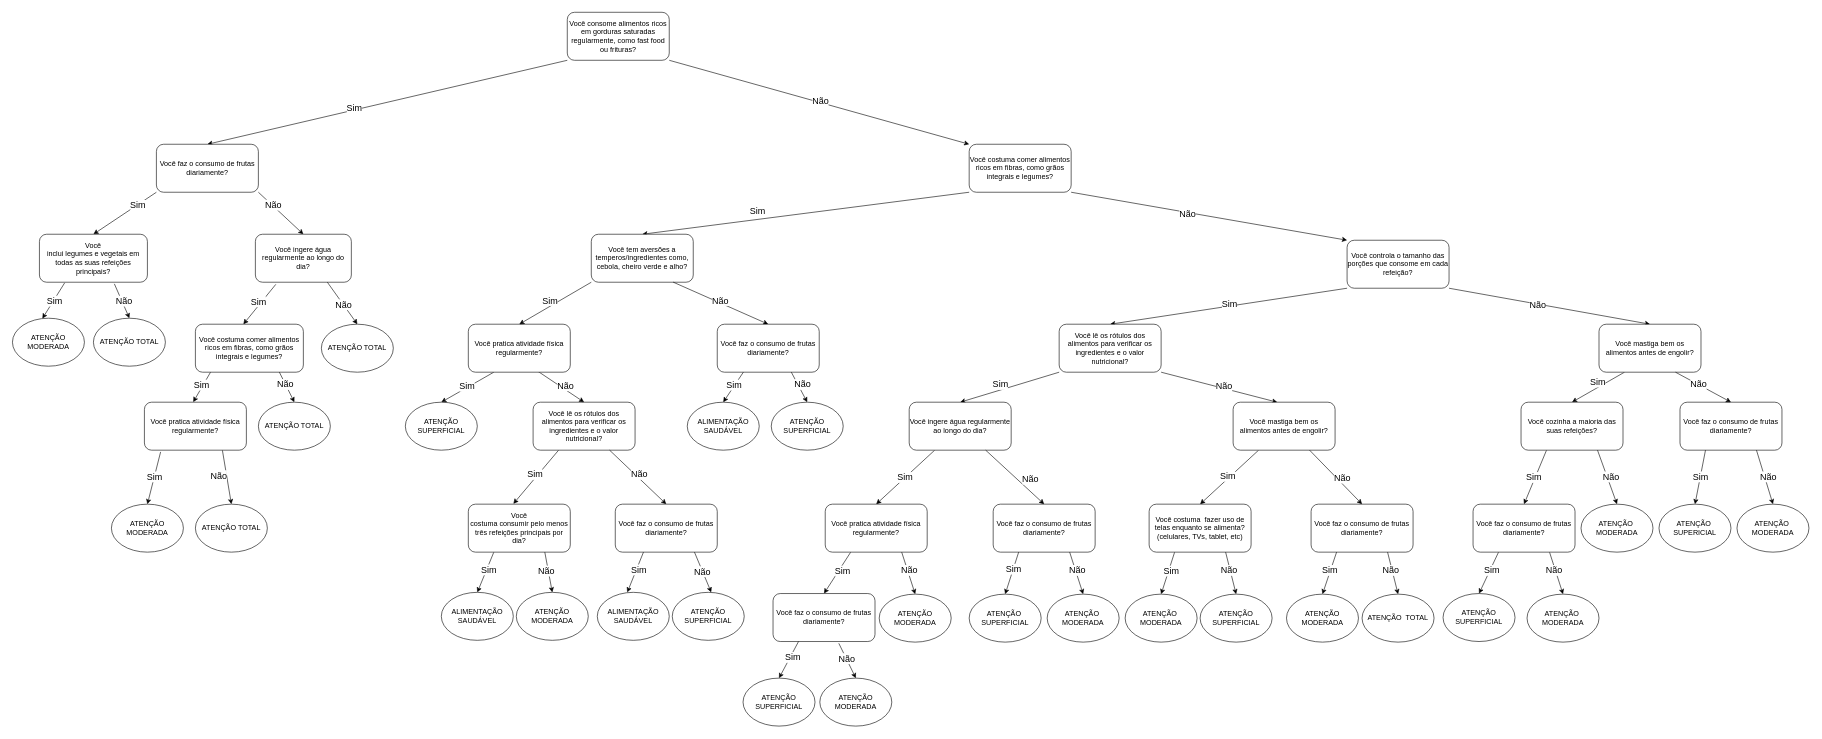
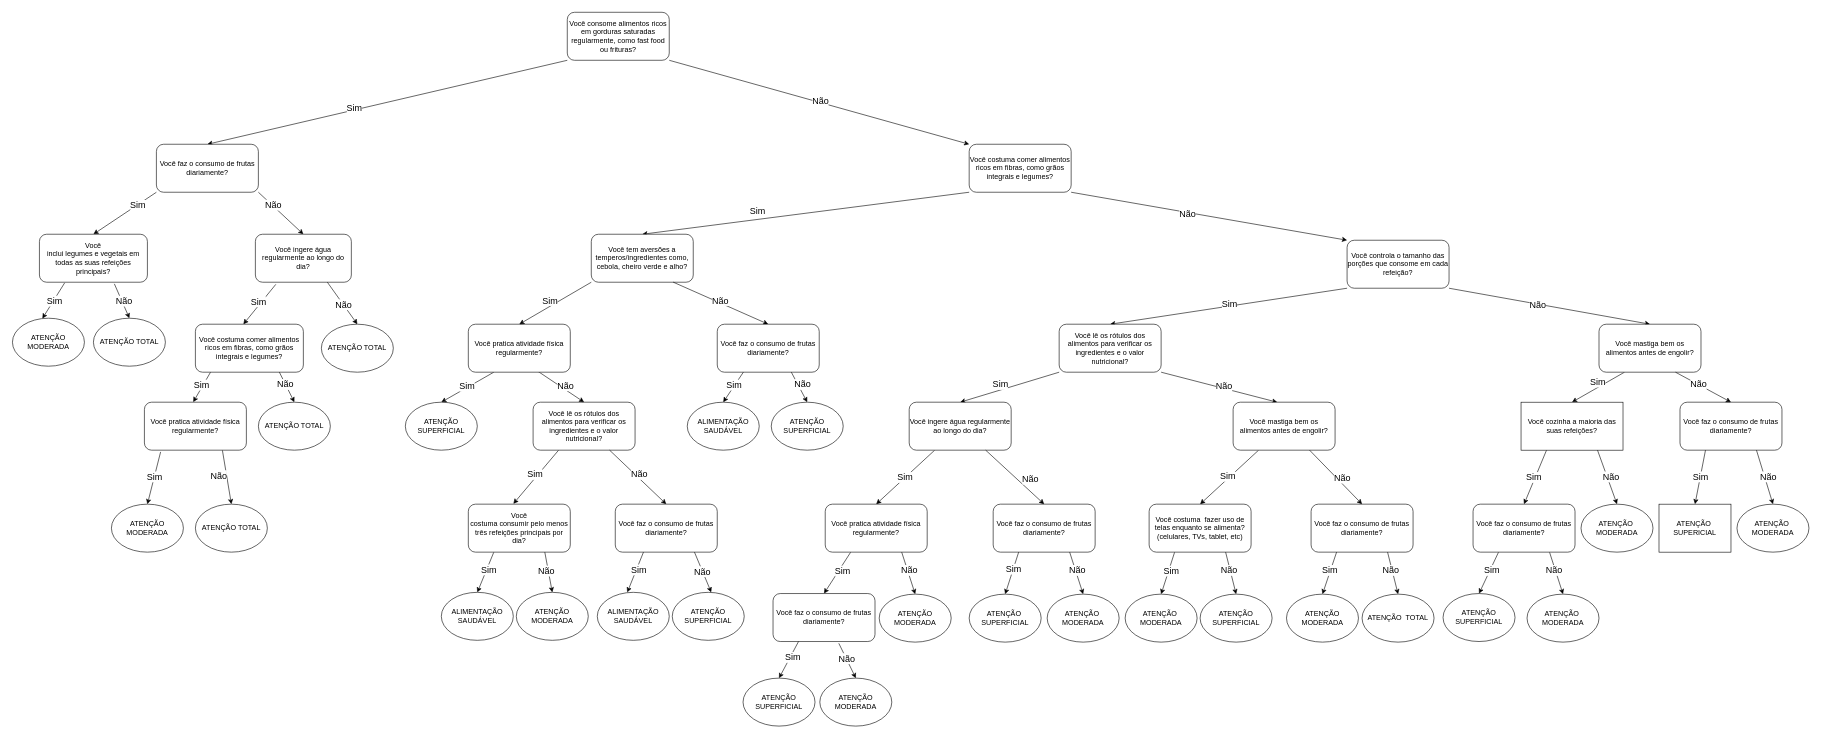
node "Você cozinha a maioria das suas refeições?": shape rounded rectangle -> rectangle
node "ATENÇÃO SUPERICIAL": shape ellipse -> rectangle
